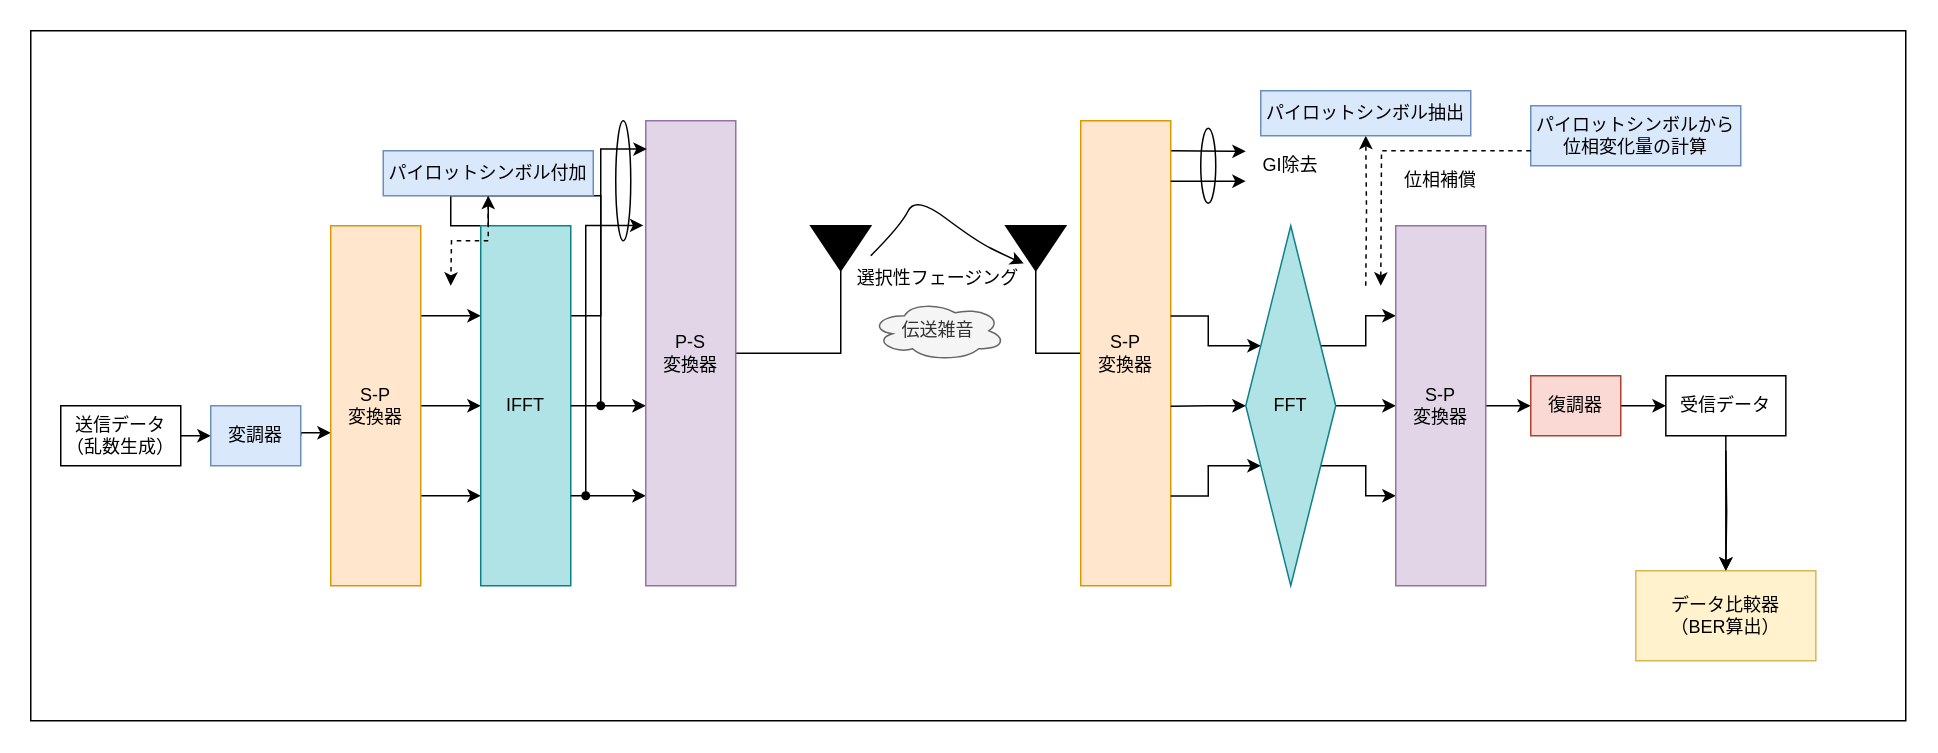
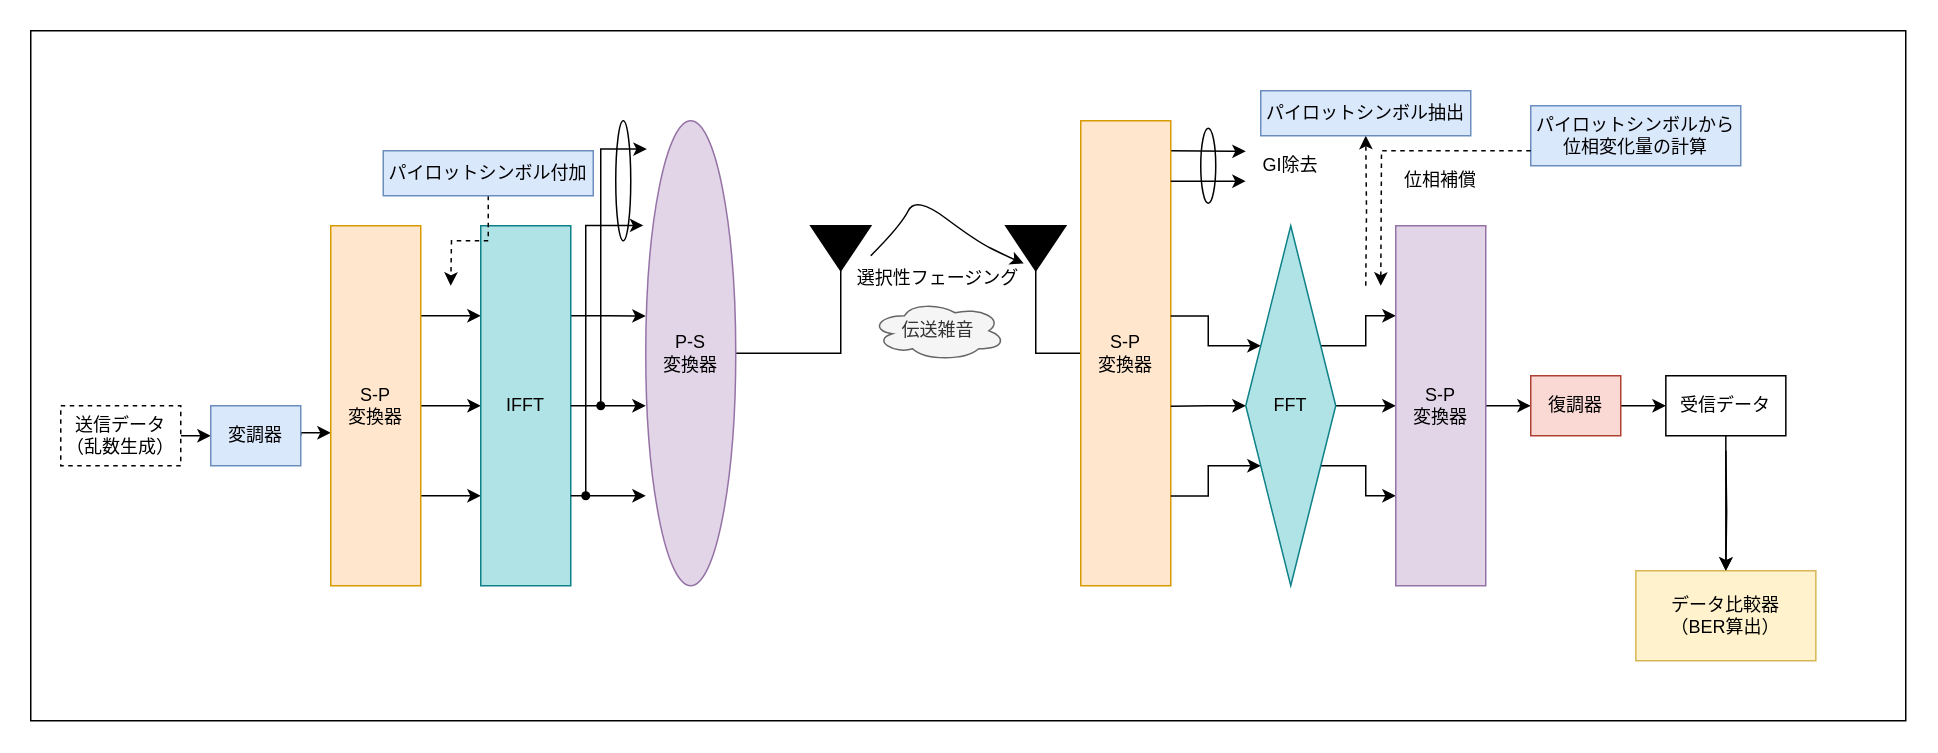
edge "IFFT" -> "パイロットシンボル付加": now "IFFT" -> "P-S 変換器"
node "P-S 変換器": shape rectangle -> ellipse
node "送信データ （乱数生成）": style solid -> dashed
